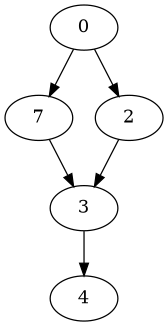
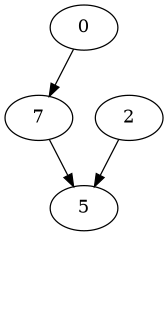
edge "0" -> "2": removed
node "3": label "3" -> "5"
node "4": removed
